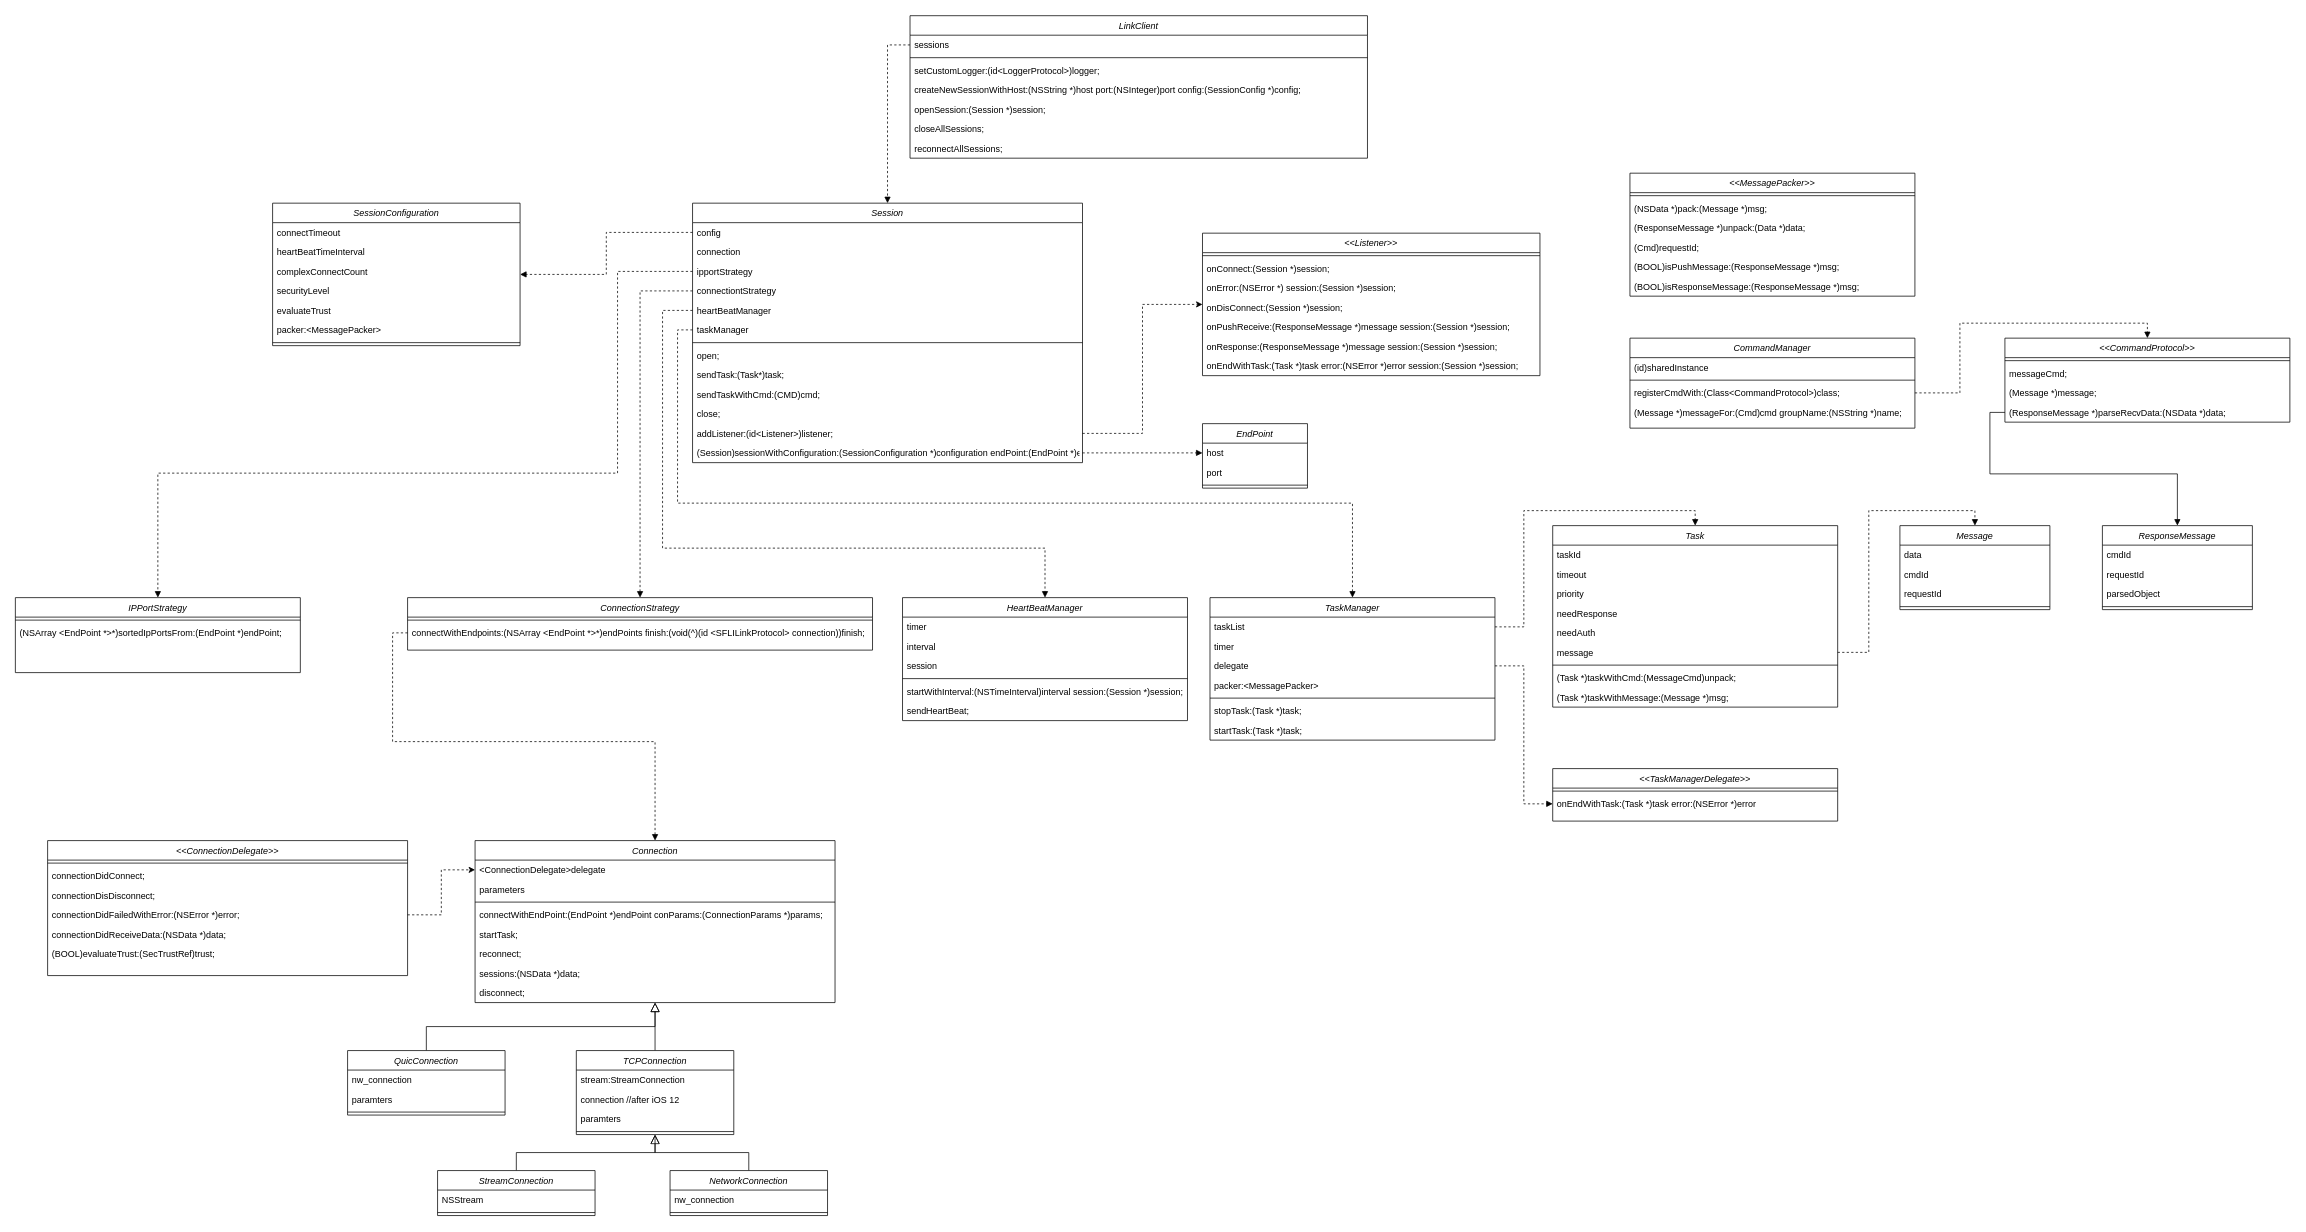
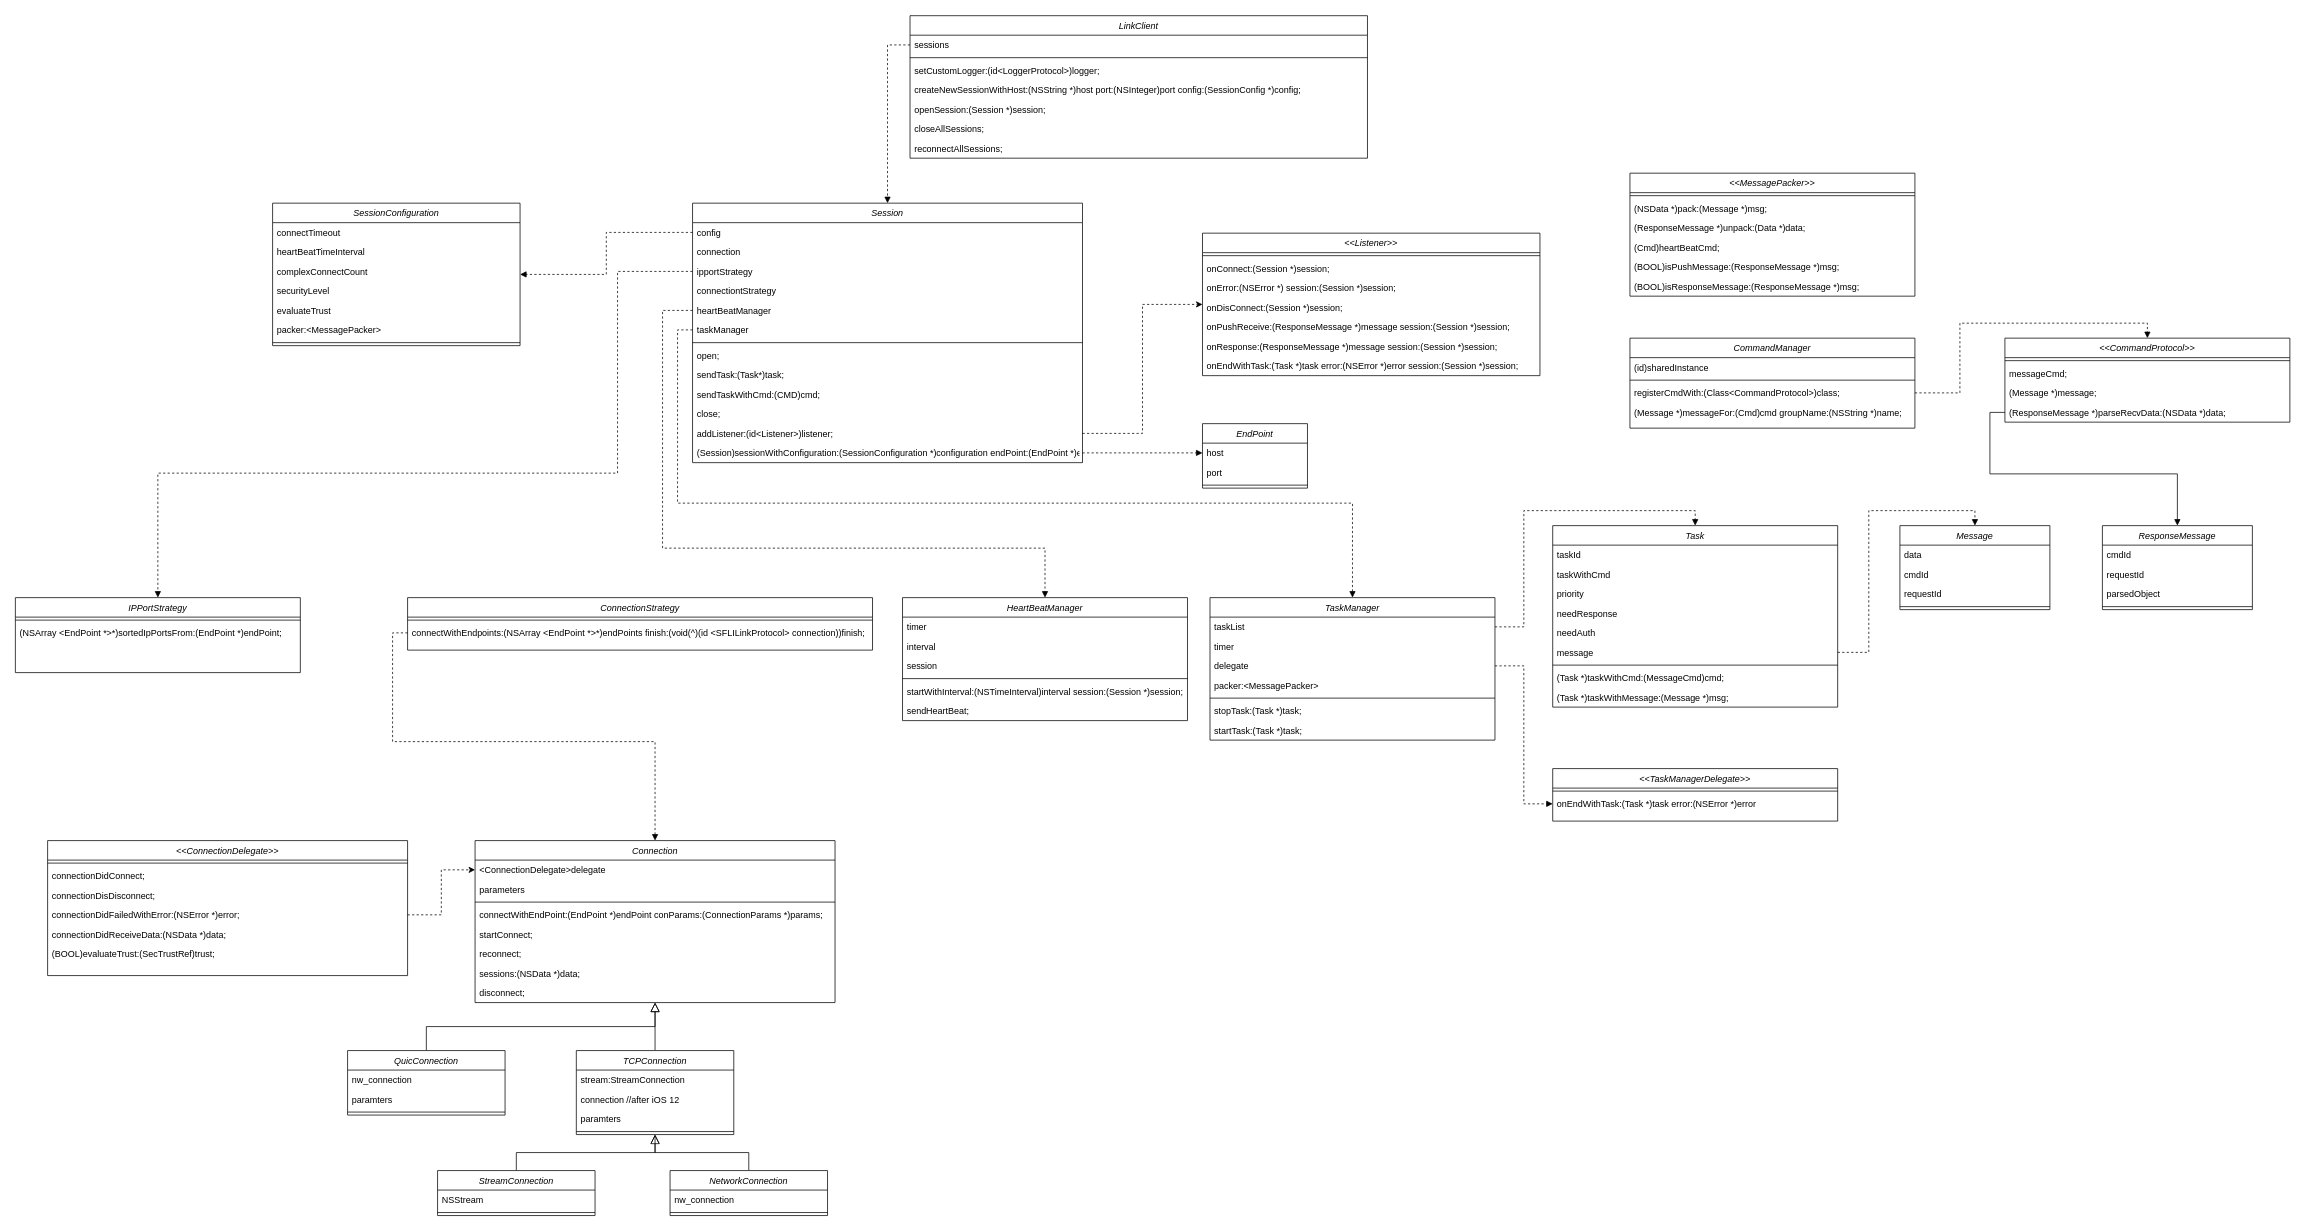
node "(Cmd)requestId;": label "(Cmd)requestId;" -> "(Cmd)heartBeatCmd;"
node "timeout": label "timeout" -> "taskWithCmd"
edge "connectiontStrategy" -> "ConnectionStrategy": removed
node "(Task *)taskWithCmd:(MessageCmd)unpack;": label "(Task *)taskWithCmd:(MessageCmd)unpack;" -> "(Task *)taskWithCmd:(MessageCmd)cmd;"
node "startTask;": label "startTask;" -> "startConnect;"
